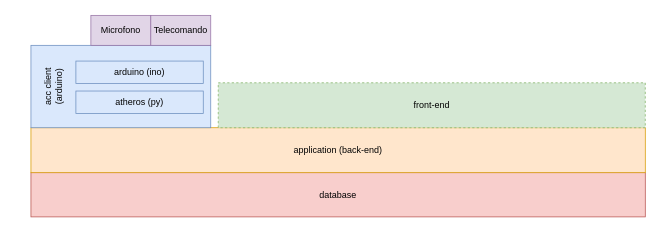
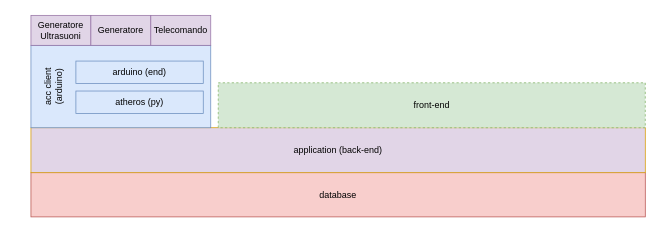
node "Generatore Ultrasuoni": added
node "Microfono": label "Microfono" -> "Generatore"
node "arduino (ino)": label "arduino (ino)" -> "arduino (end)"
node "application (back-end)": fillcolor #ffe6cc -> #e1d5e7
